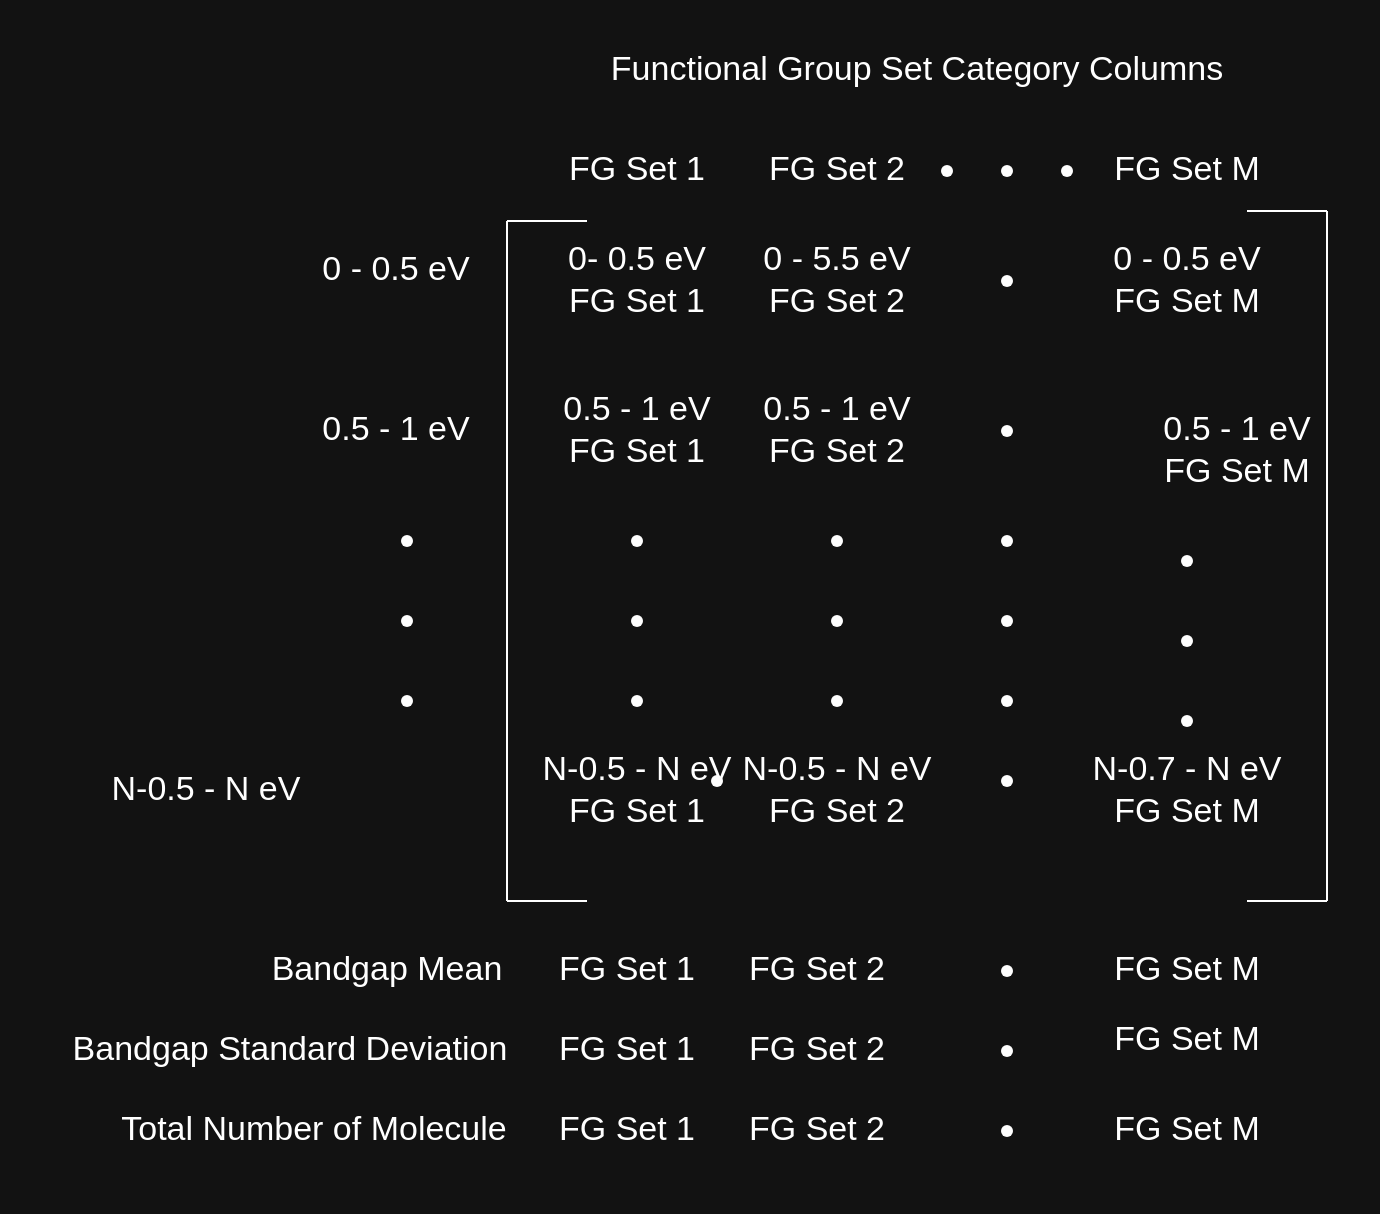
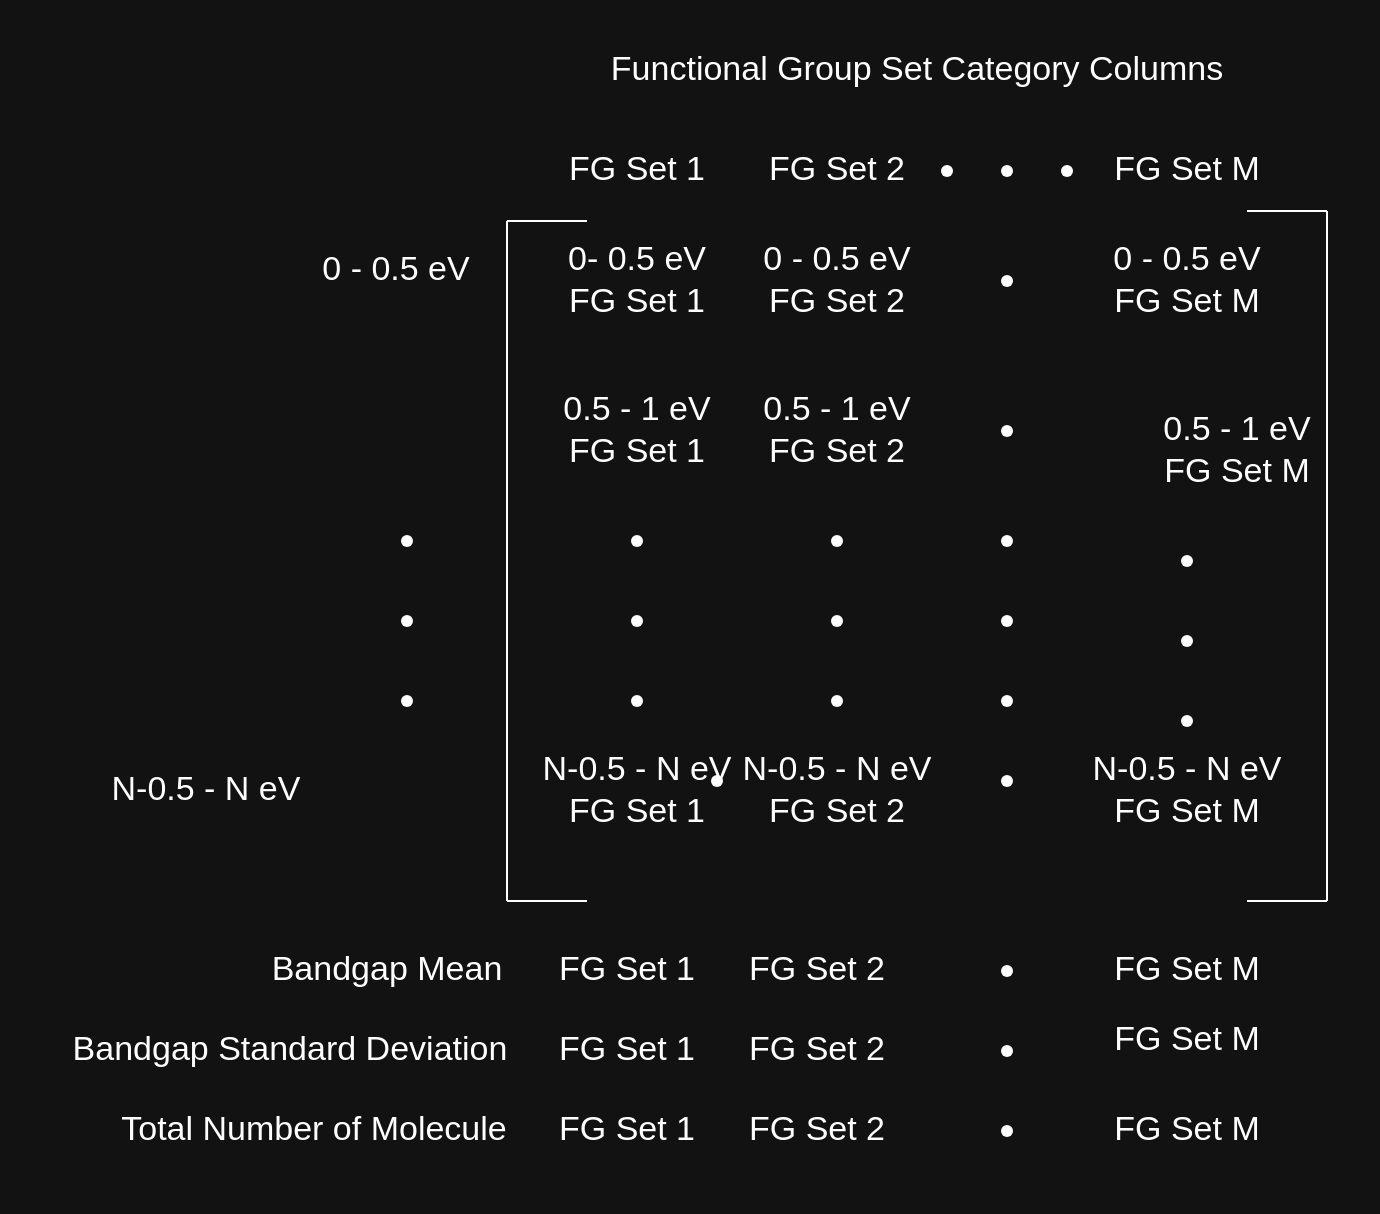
node "0 - 5.5 eV FG Set 2": label "0 - 5.5 eV FG Set 2" -> "0 - 0.5 eV FG Set 2"
node "0.5 - 1 eV": removed
node "N-0.7 - N eV FG Set M": label "N-0.7 - N eV FG Set M" -> "N-0.5 - N eV FG Set M"
